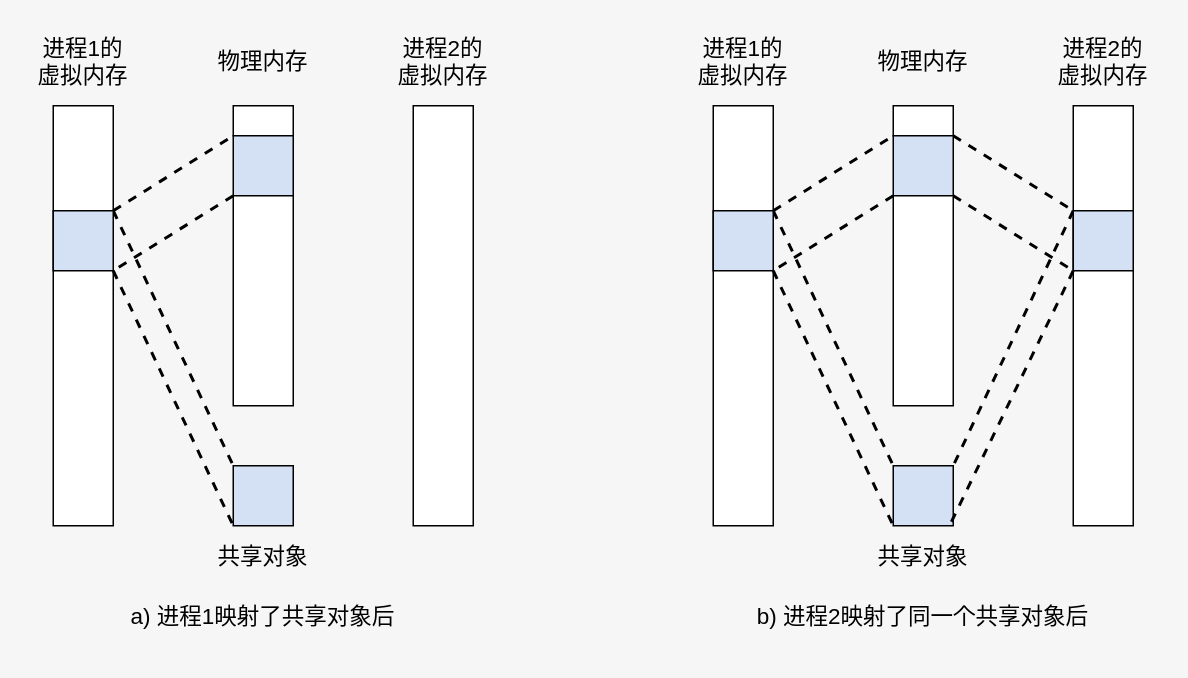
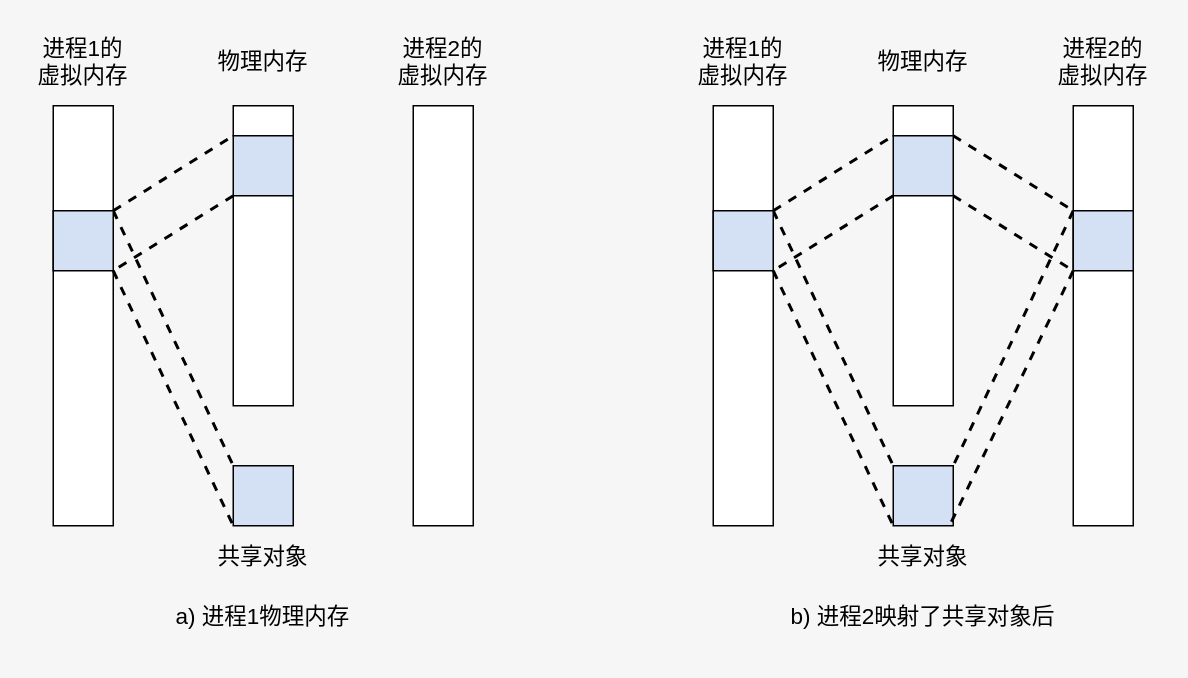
node "a) 进程1映射了共享对象后": label "a) 进程1映射了共享对象后" -> "a) 进程1物理内存"
node "b) 进程2映射了同一个共享对象后": label "b) 进程2映射了同一个共享对象后" -> "b) 进程2映射了共享对象后"
